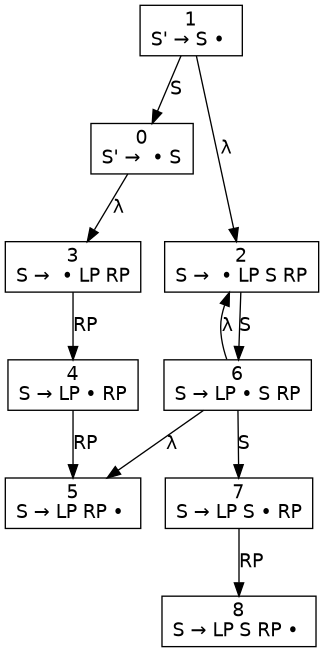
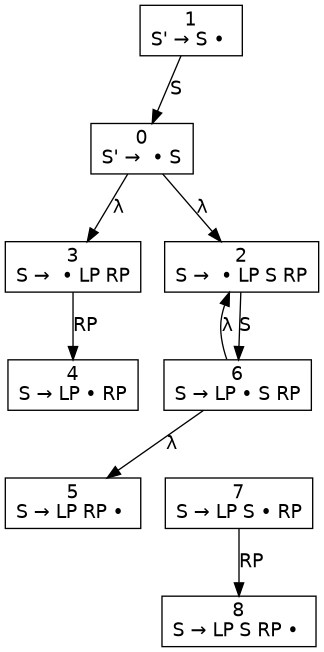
edge "1" -> "2": now "0" -> "2"
edge "4" -> "5": removed, label "RP"
edge "6" -> "7": removed, label "S"
